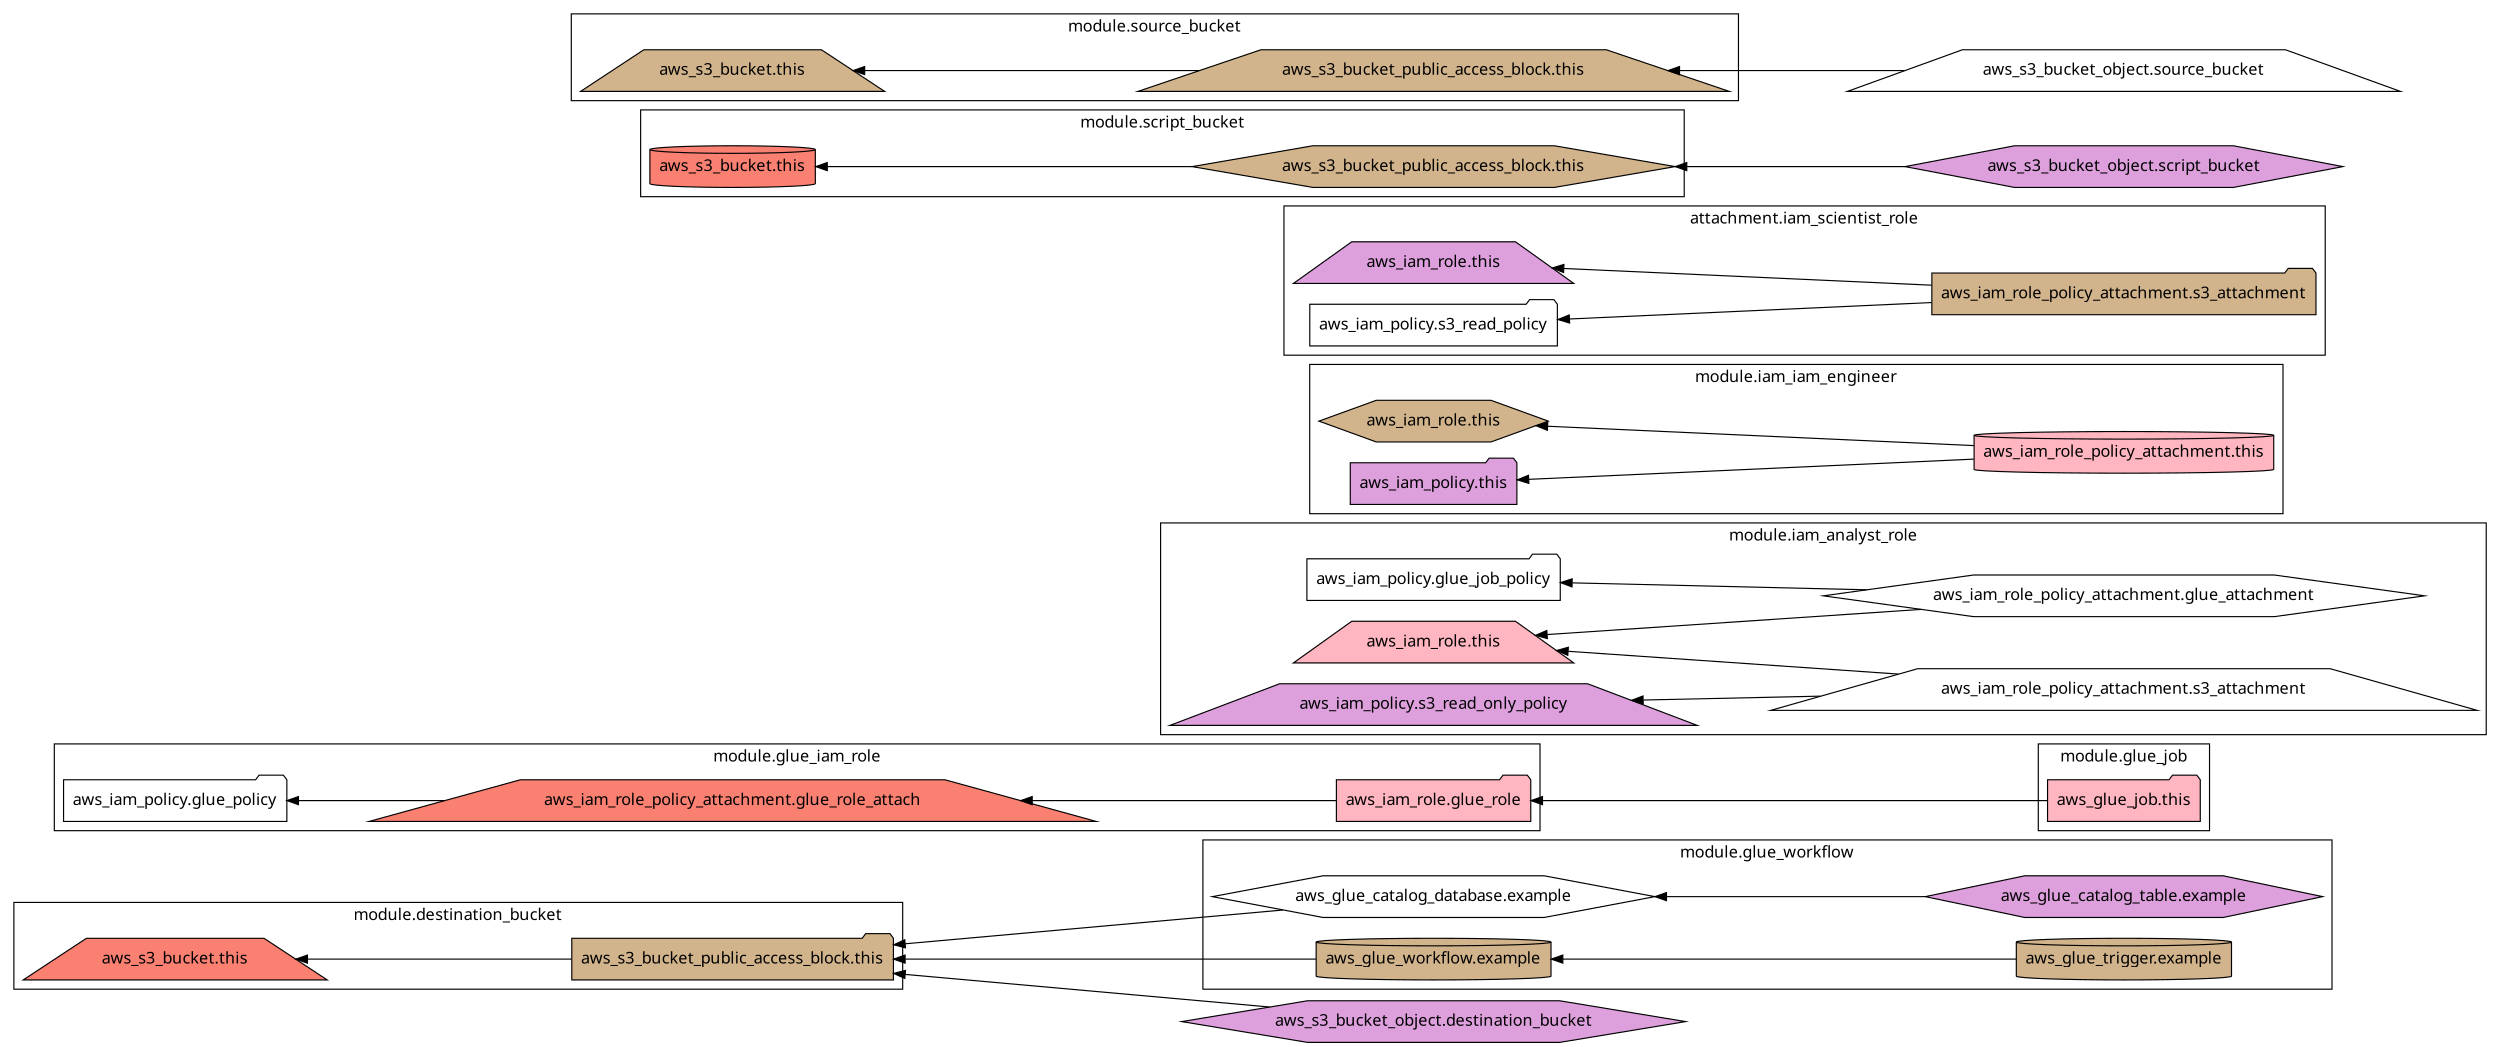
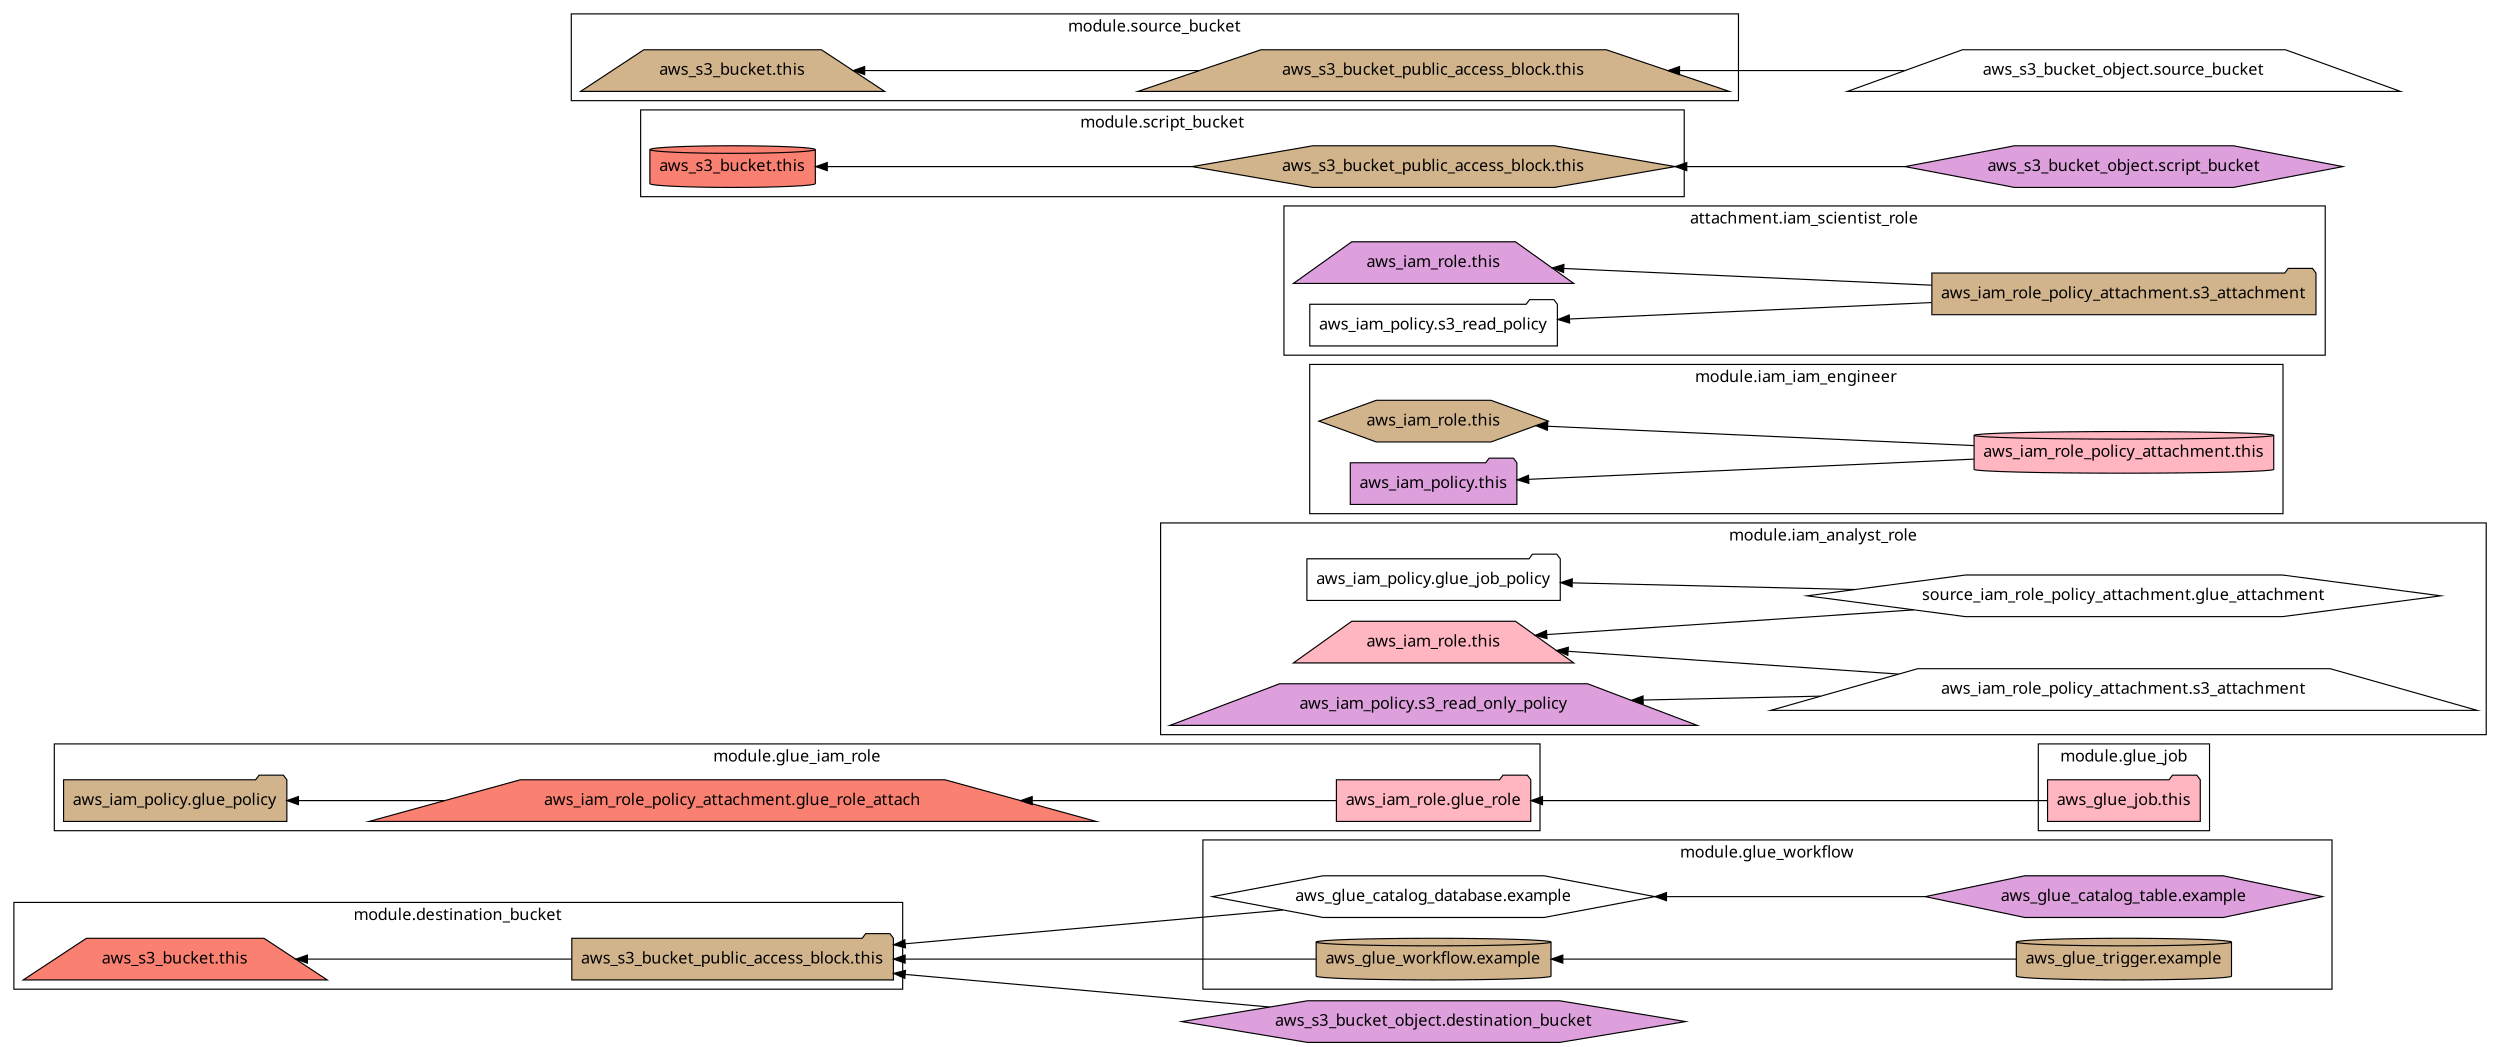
node "aws_iam_role_policy_attachment.glue_attachment": label "aws_iam_role_policy_attachment.glue_attachment" -> "source_iam_role_policy_attachment.glue_attachment"
node "aws_iam_policy.glue_policy": fillcolor white -> tan
